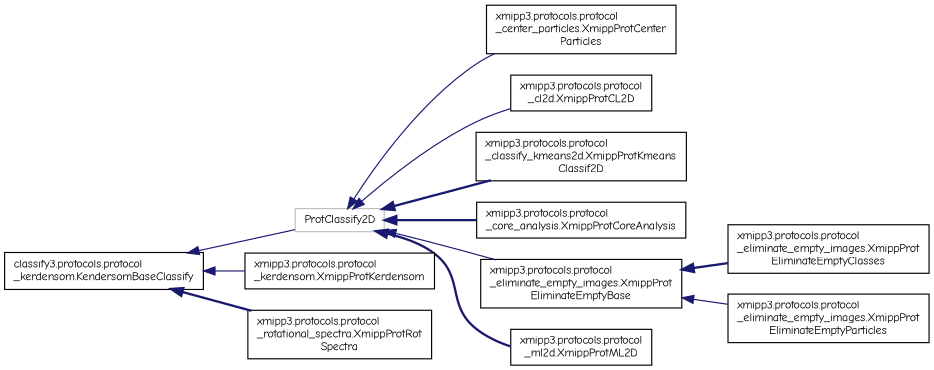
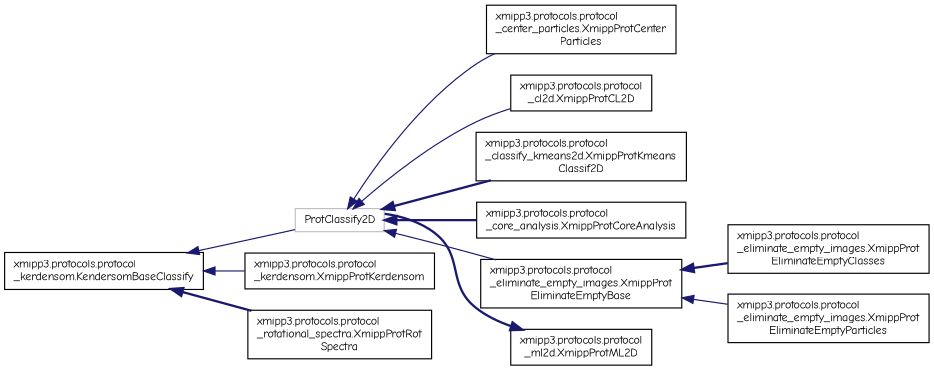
node "classify3.protocols.protocol _kerdensom.KendersomBaseClassify": label "classify3.protocols.protocol _kerdensom.KendersomBaseClassify" -> "xmipp3.protocols.protocol _kerdensom.KendersomBaseClassify"
edge "xmipp3.protocols.protocol _ml2d.XmippProtML2D" -> "ProtClassify2D": reversed
